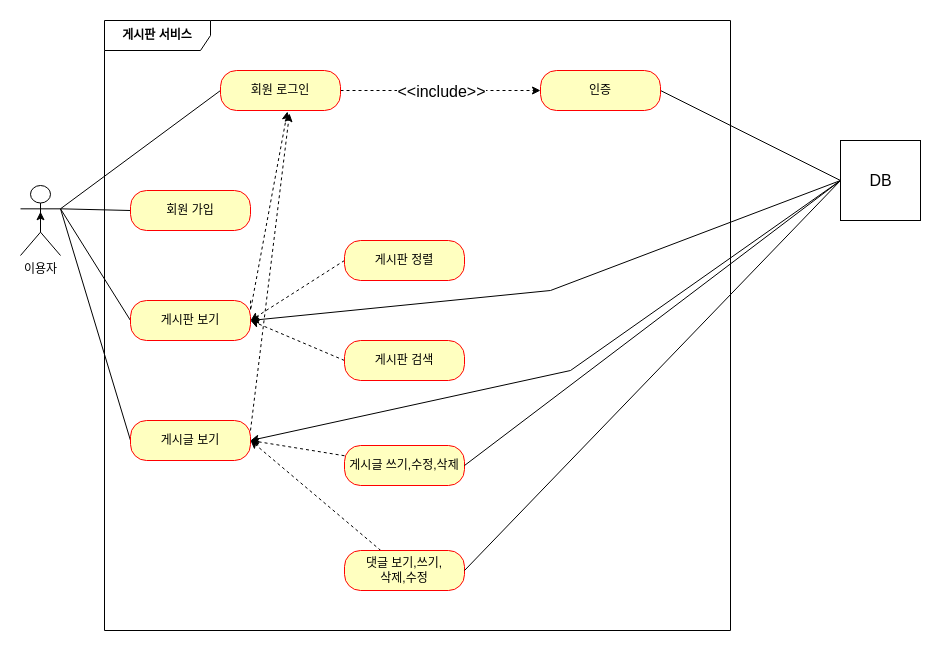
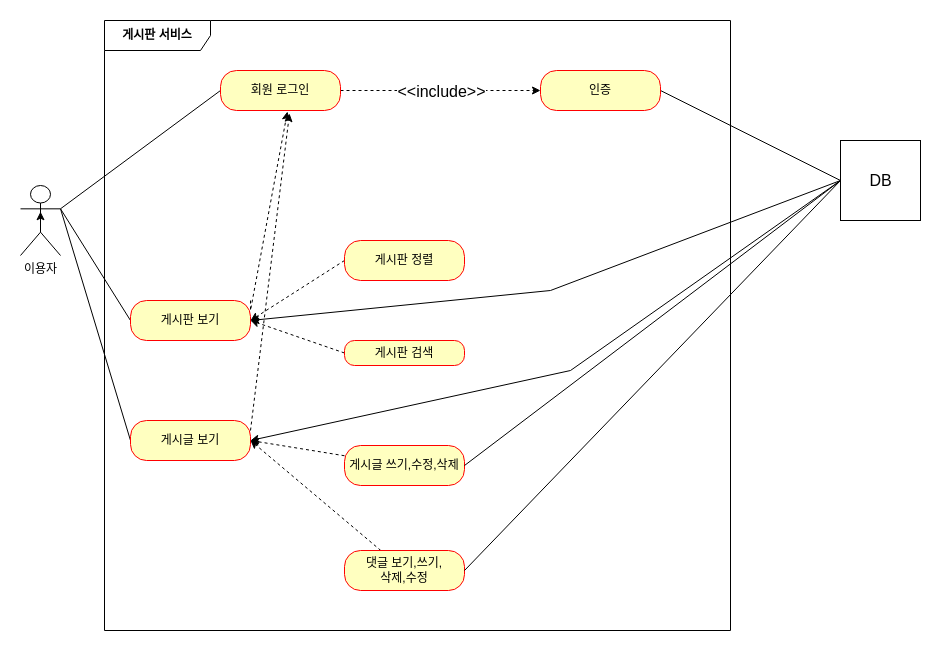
edge "회원 가입" -- "이용자": removed
node "회원 가입": removed
node "게시판 검색": size 120x40 -> 120x25
